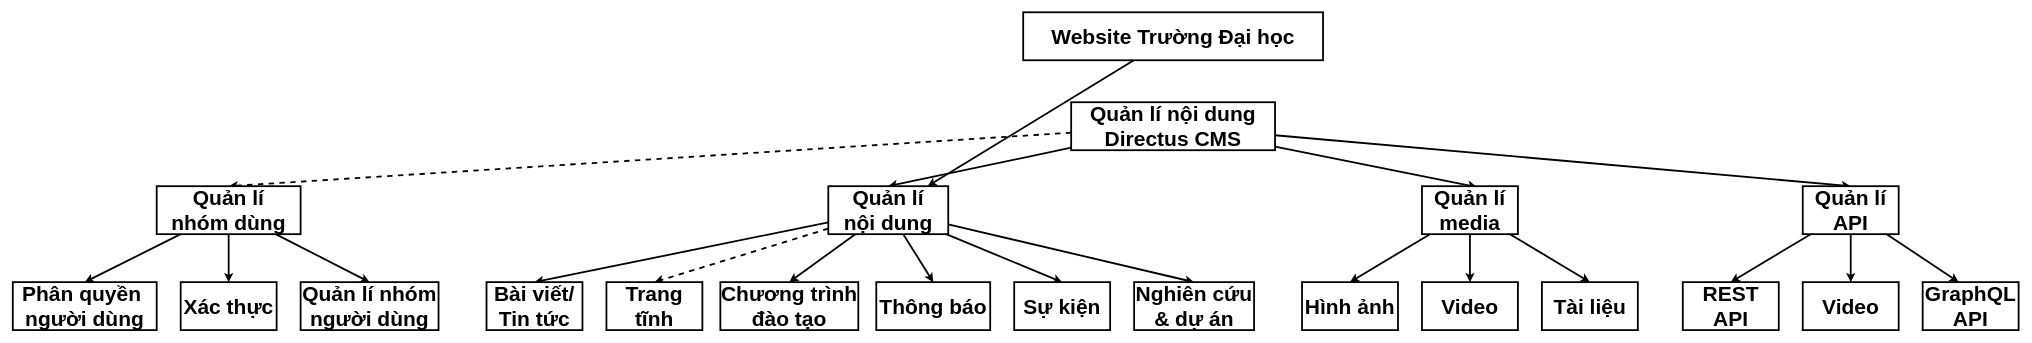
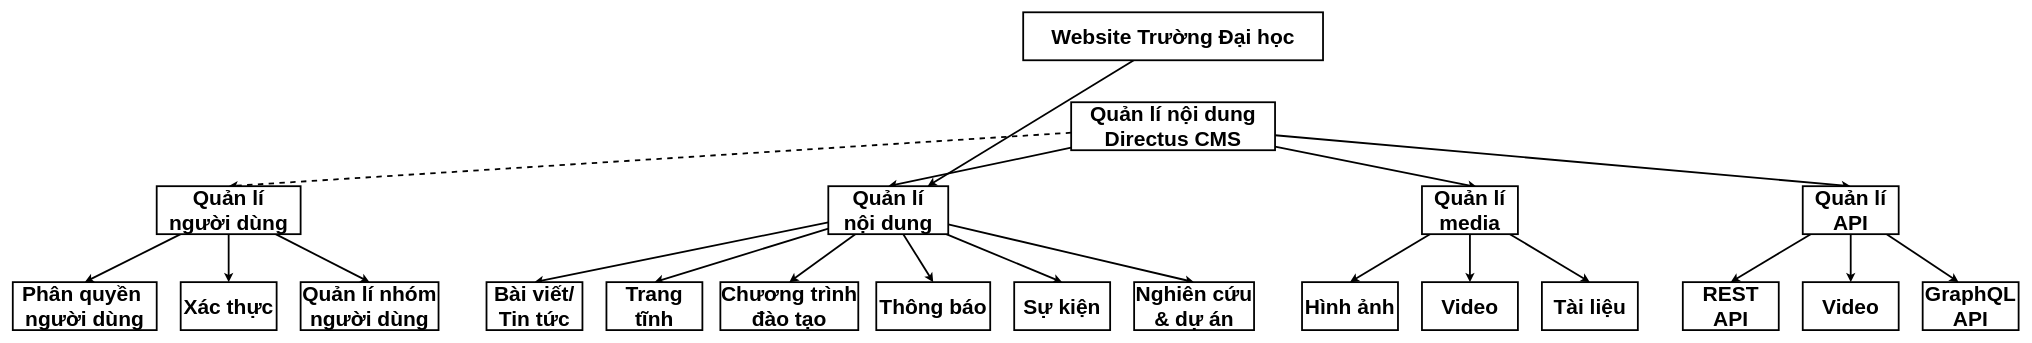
node "Quản lí nhóm dùng": label "Quản lí nhóm dùng" -> "Quản lí người dùng"
edge "Quản lí nội dung" -> "Trang tĩnh": style dashed -> solid
